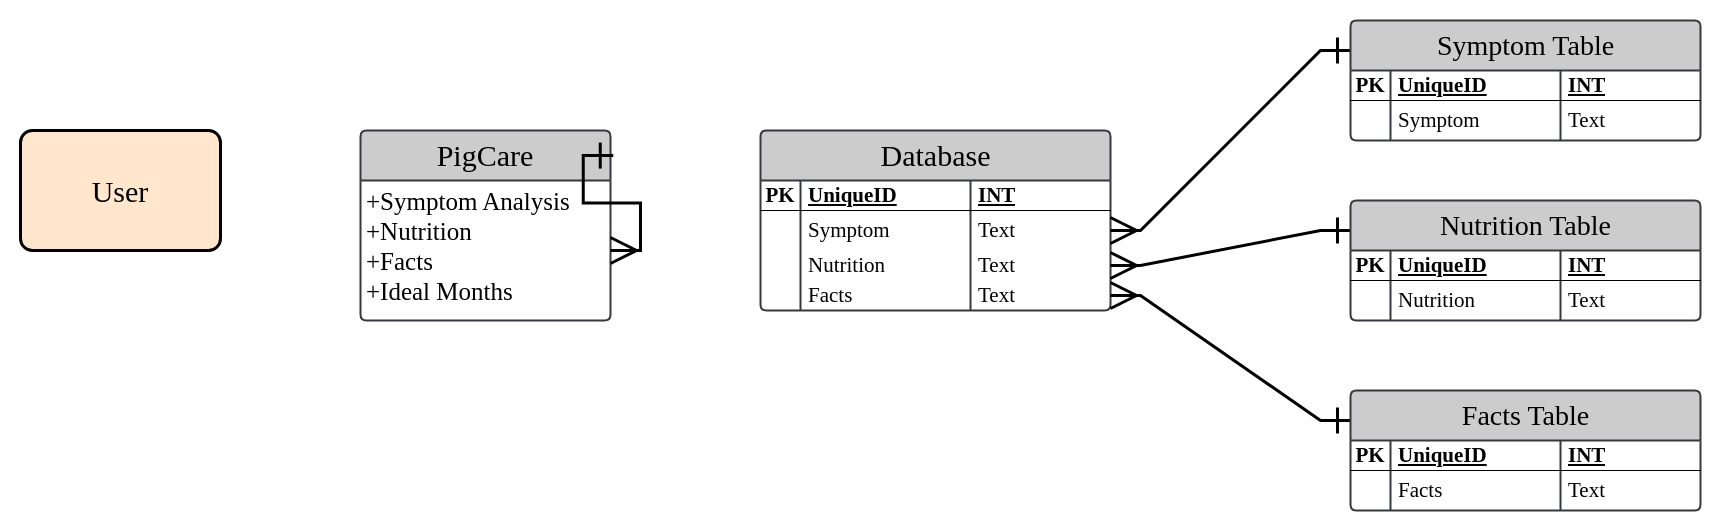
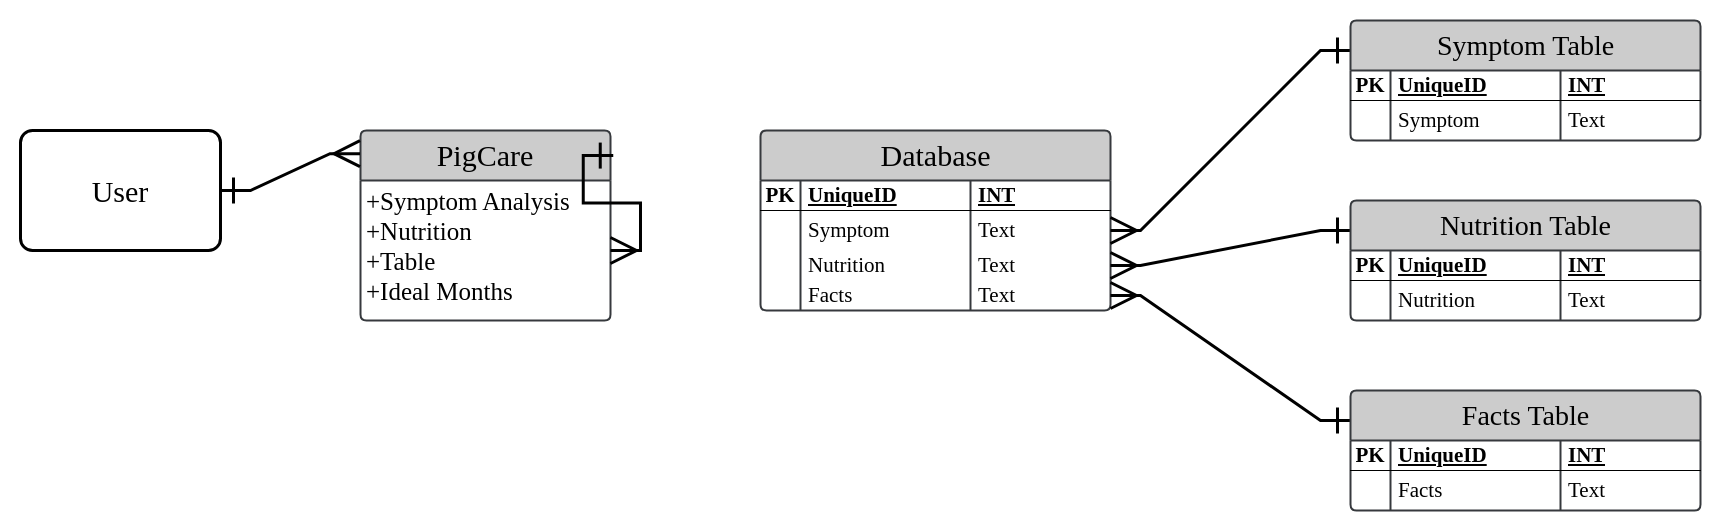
edge "User" -- "PigCare": added
node "User": fillcolor #ffe6cc -> #ffffff
node "+Symptom Analysis +Nutrition +Facts +Ideal Months": label "+Symptom Analysis +Nutrition +Facts +Ideal Months" -> "+Symptom Analysis +Nutrition +Table +Ideal Months"
